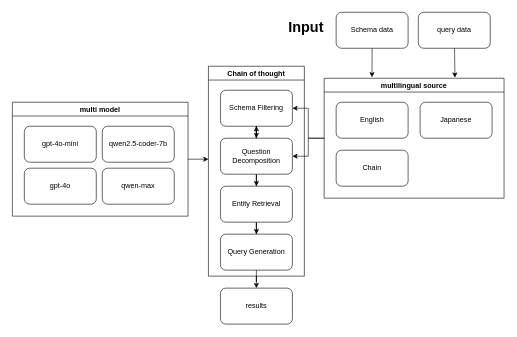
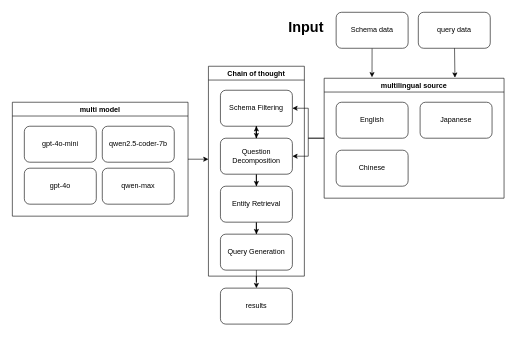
node "Chain": label "Chain" -> "Chinese"
